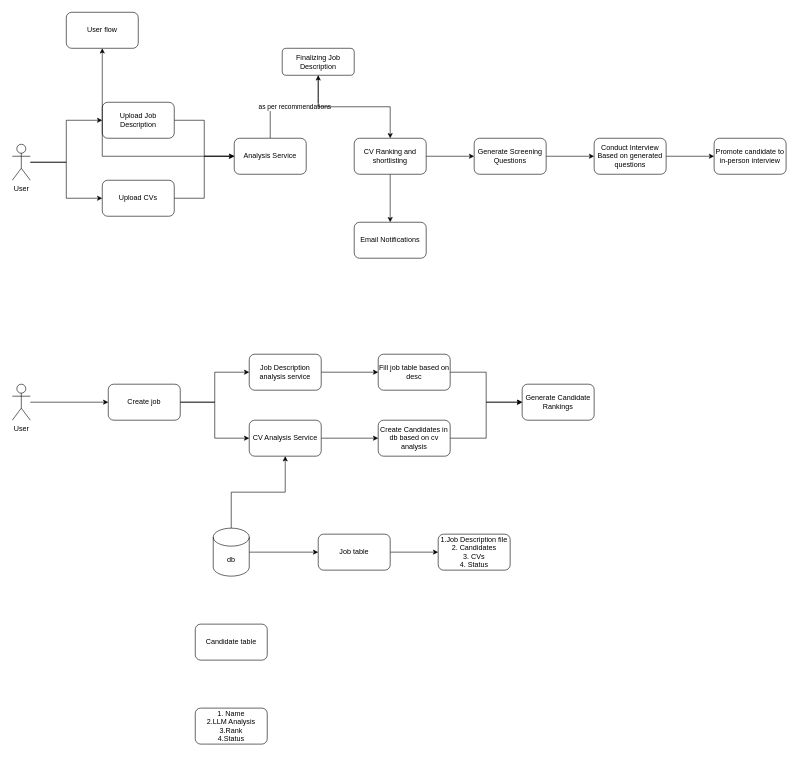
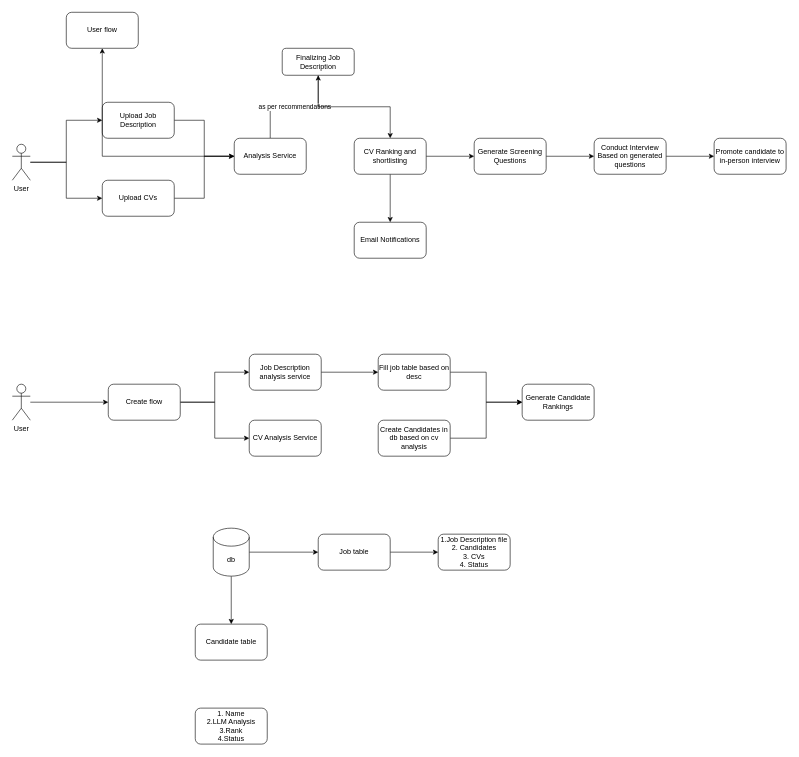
node "Create job": label "Create job" -> "Create flow"
edge "CV Analysis Service" -> "Create Candidates in db based on cv analysis": removed
edge "db" -> "CV Analysis Service": now "db" -> "Candidate table"
